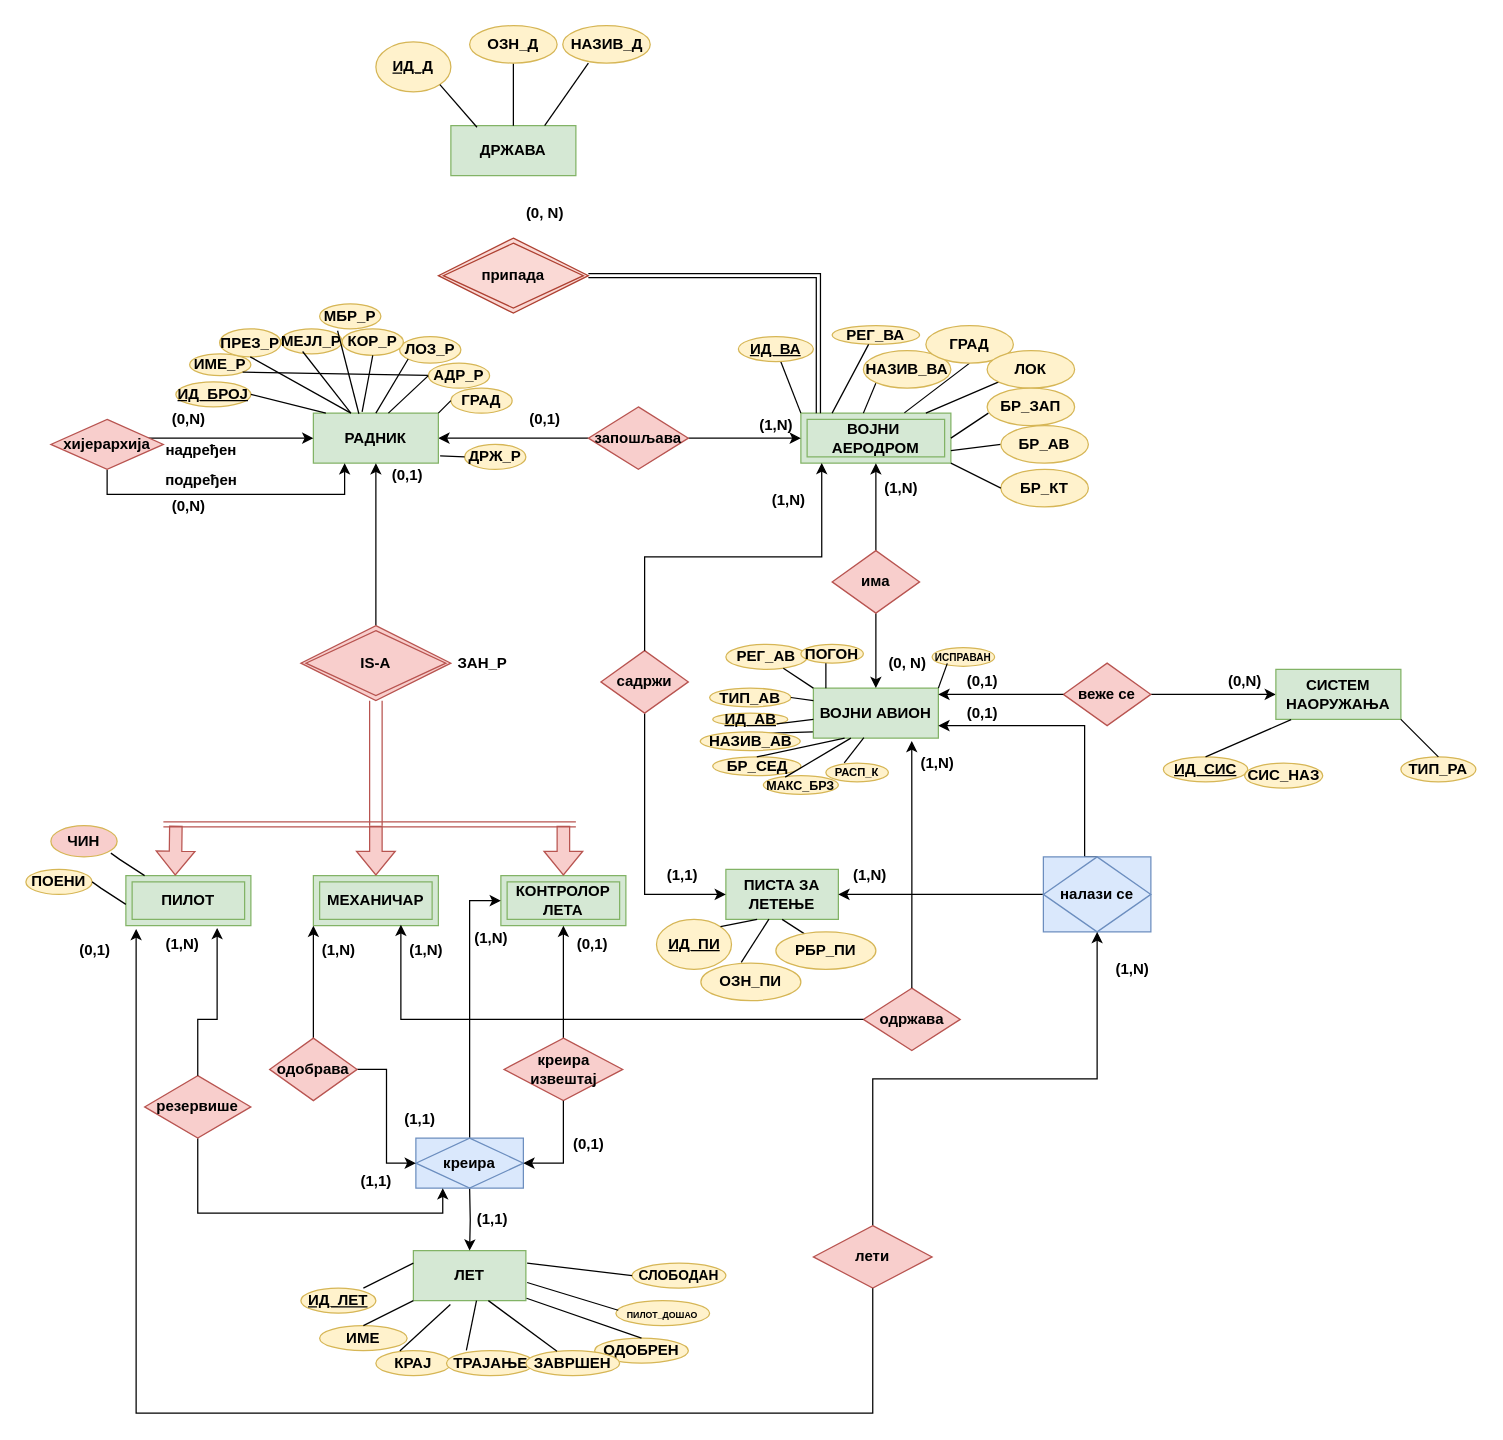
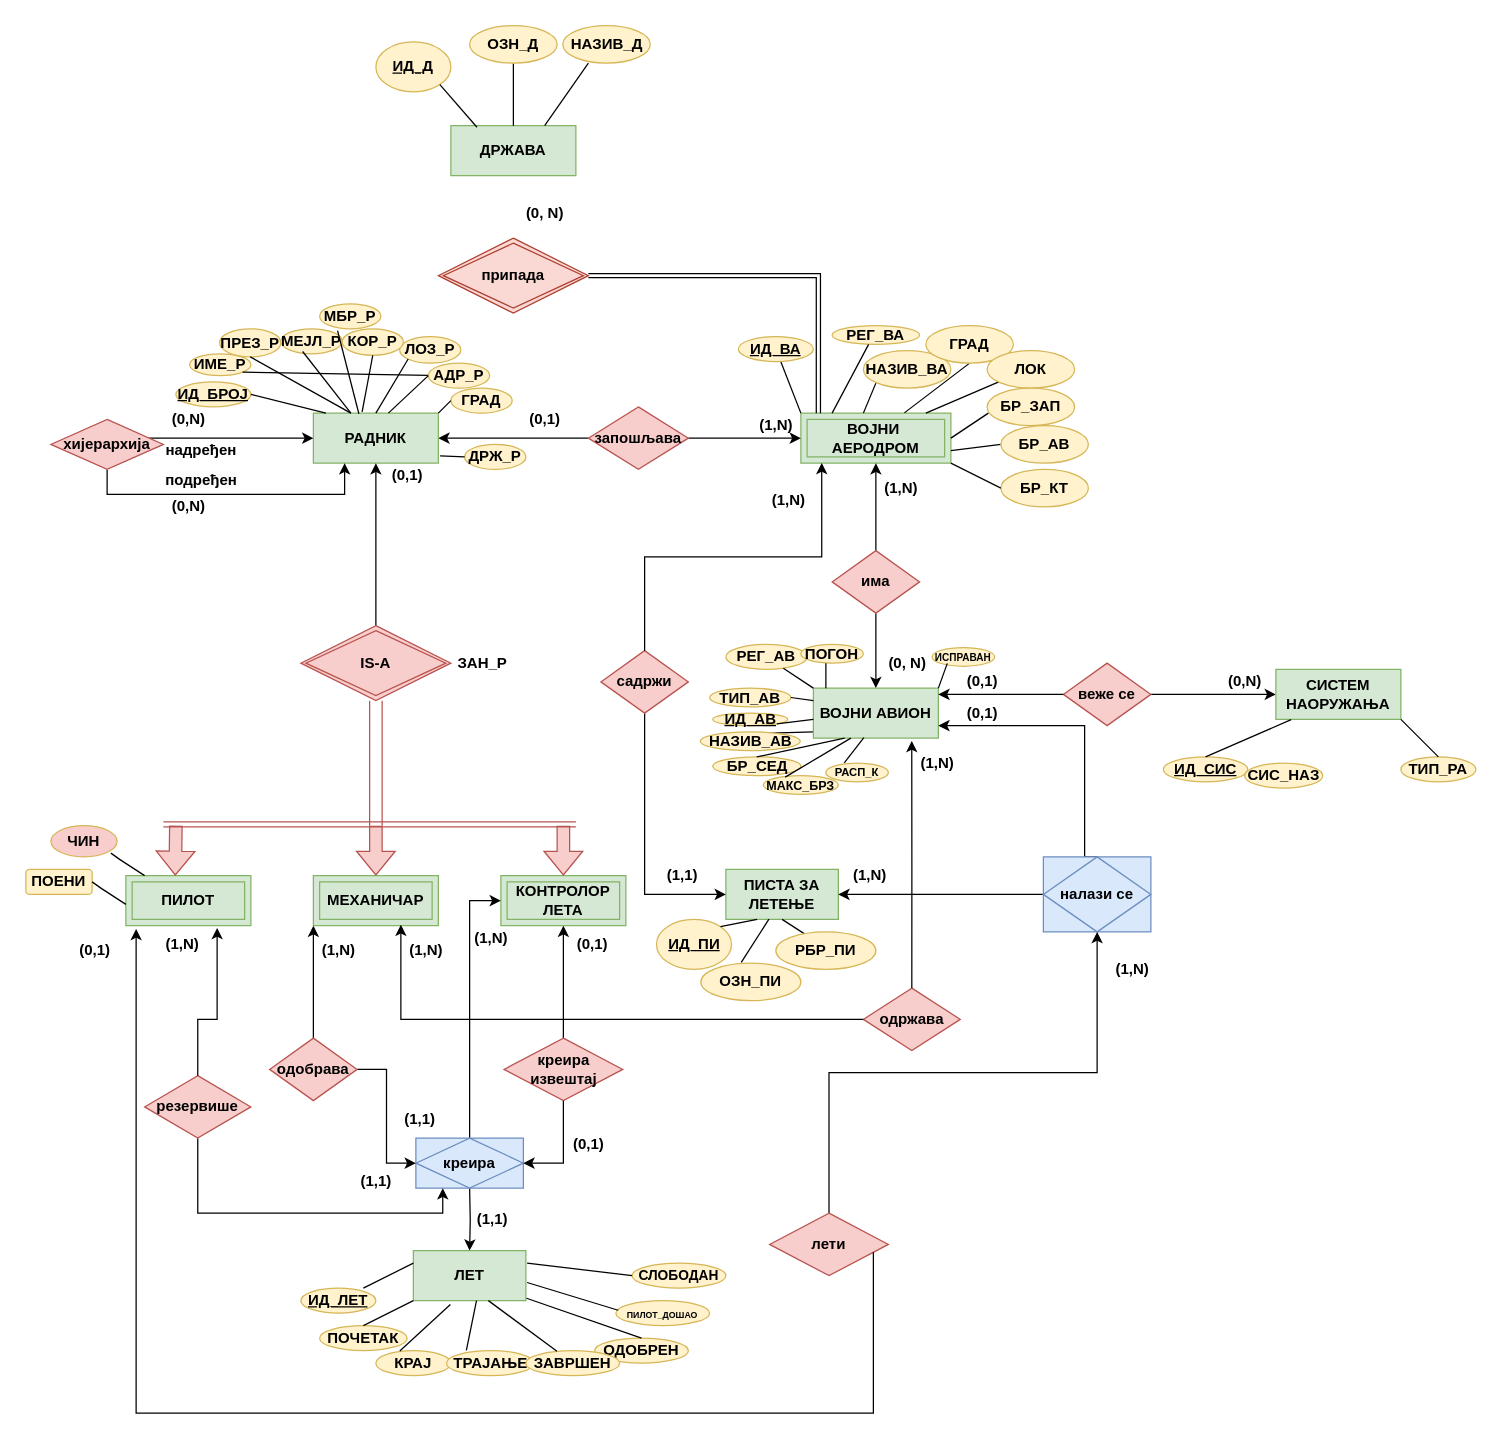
node "ПОЕНИ": shape ellipse -> rounded rectangle
node "лети": moved (873, 1257) -> (829, 1244)
node "ИМЕ": label "ИМЕ" -> "ПОЧЕТАК"
